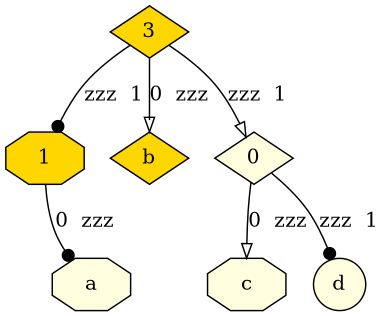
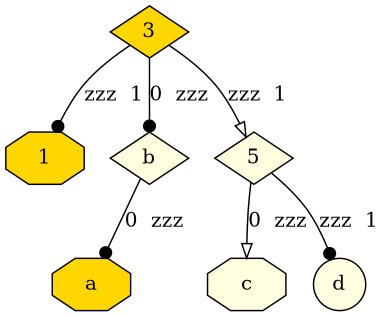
edge "3" -> "b": arrowhead onormal -> dot
node "b": fillcolor gold -> lightyellow
node "0": label "0" -> "5"
edge "1" -> "a": now "b" -> "a"
node "a": fillcolor lightyellow -> gold
